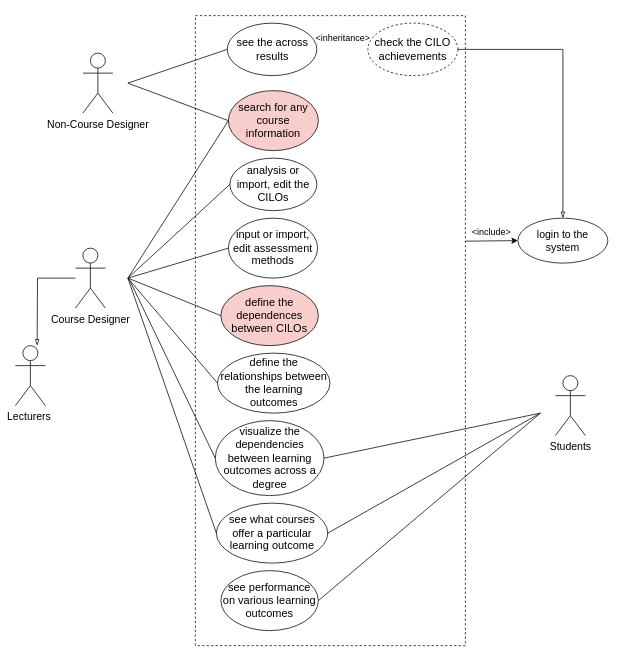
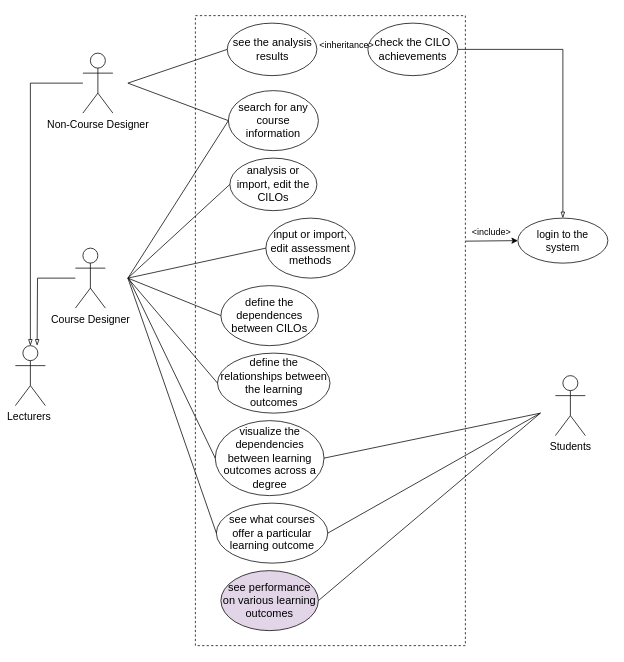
node "<inheritance>": moved (343, 38) -> (347, 45)
node "see the across results": label "see the across results" -> "see the analysis results"
node "check the CILO achievements": style dashed -> solid
node "search for any course information": fillcolor #f8cecc -> #ffffff
edge "Non-Course Designer" -> "Lecturers": added
node "input or import, edit assessment methods": moved (273, 248) -> (311, 248)
node "define the dependences between CILOs": fillcolor #f8cecc -> #ffffff
node "see performance on various learning outcomes": fillcolor #ffffff -> #e1d5e7
